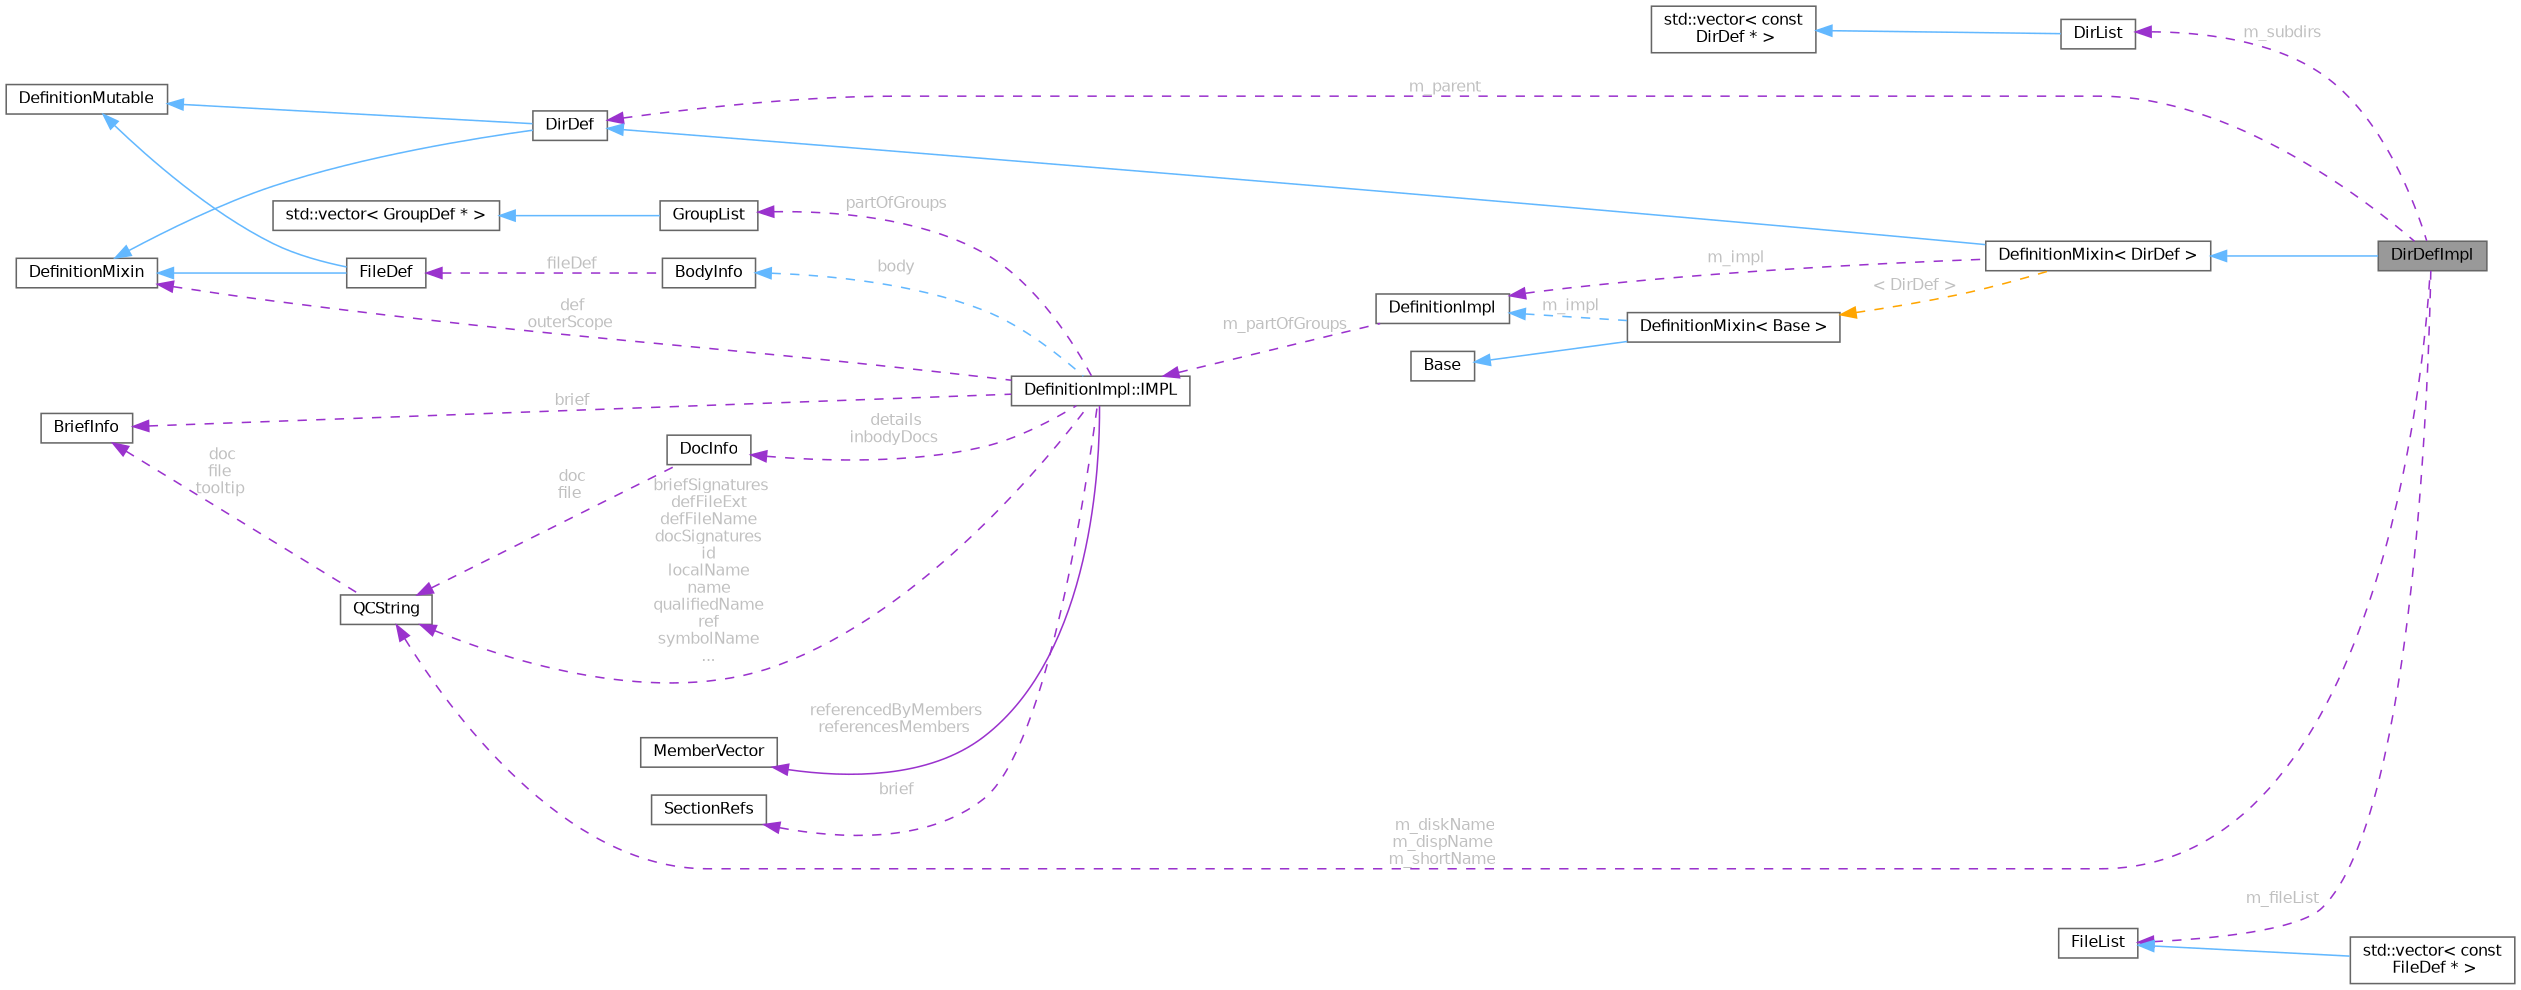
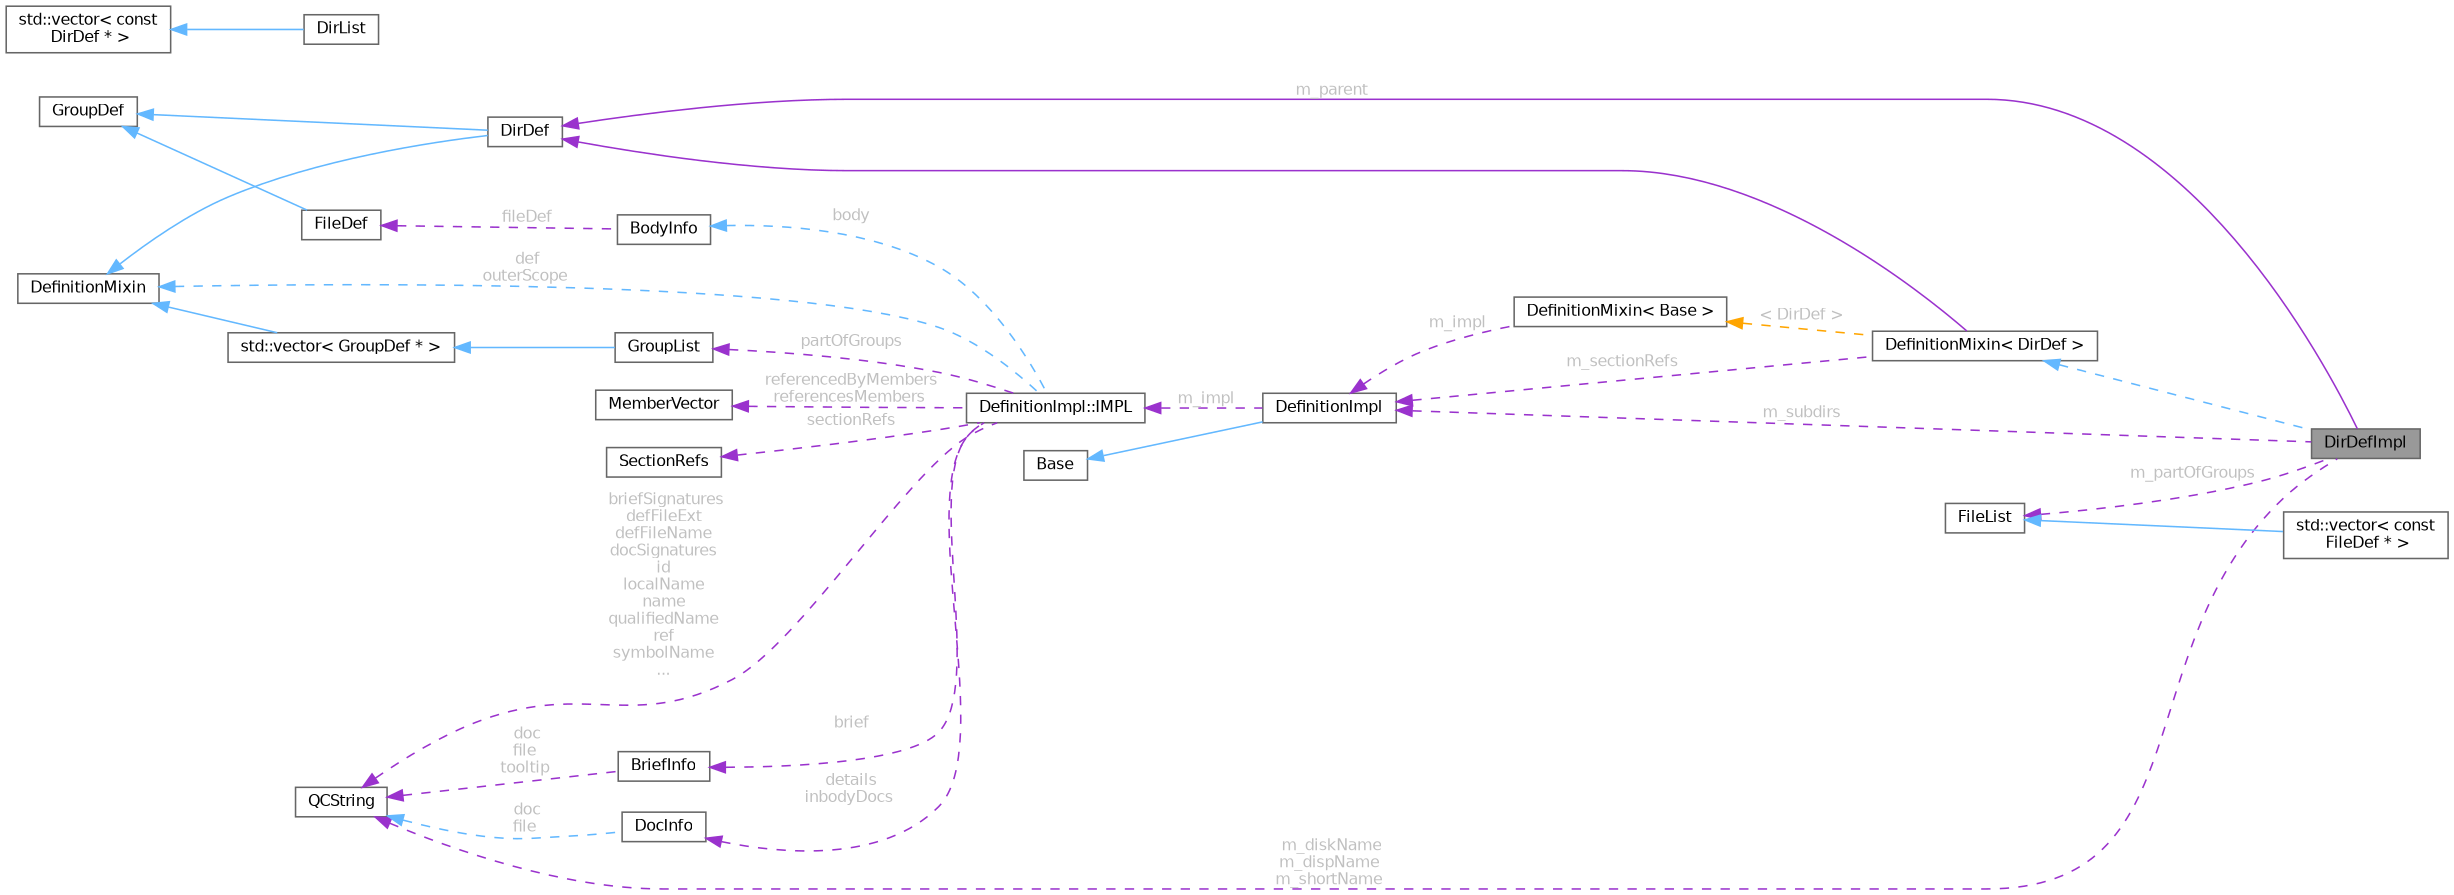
edge "DirDefImpl" -> "DirList": now "DirDefImpl" -> "DefinitionImpl"
edge "DirDefImpl" -> "DirDef": style dashed -> solid
node "DefinitionMutable": label "DefinitionMutable" -> "GroupDef"
edge "DefinitionMixin< DirDef >" -> "DirDef": color steelblue1 -> darkorchid3
edge "DirDefImpl" -> "DefinitionMixin< DirDef >": style solid -> dashed
edge "DefinitionMixin< DirDef >" -> "DefinitionImpl": label " m_impl" -> " m_sectionRefs"
edge "FileDef" -> "DefinitionMixin": now "std::vector< GroupDef * >" -> "DefinitionMixin"
edge "DefinitionMixin< Base >" -> "DefinitionImpl": color steelblue1 -> darkorchid3
edge "DefinitionImpl" -> "DefinitionImpl::IMPL": label " m_partOfGroups" -> " m_impl"
edge "DefinitionImpl::IMPL" -> "DefinitionMixin": color darkorchid3 -> steelblue1
edge "DefinitionMixin< Base >" -> "Base": now "DefinitionImpl" -> "Base"
edge "QCString" -> "BriefInfo": reversed
edge "DocInfo" -> "QCString": color darkorchid3 -> steelblue1
edge "DefinitionImpl::IMPL" -> "MemberVector": style solid -> dashed
edge "DefinitionImpl::IMPL" -> "SectionRefs": label " brief" -> " sectionRefs"
edge "DirDefImpl" -> "FileList": label " m_fileList" -> " m_partOfGroups"
